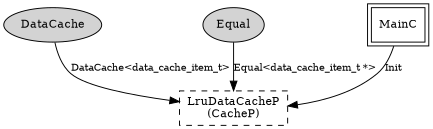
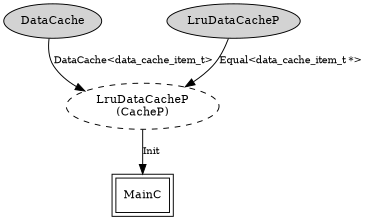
node "Equal": label "Equal" -> "LruDataCacheP"
edge "MainC" -> "LruDataCacheP (CacheP)": reversed
node "LruDataCacheP (CacheP)": shape box -> ellipse
